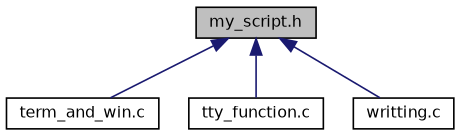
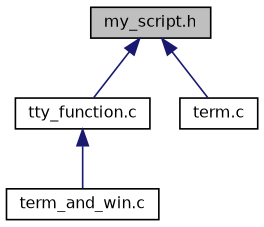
edge "term_and_win.c" -> "my_script.h": now "term_and_win.c" -> "tty_function.c"
node "writting.c": label "writting.c" -> "term.c"
